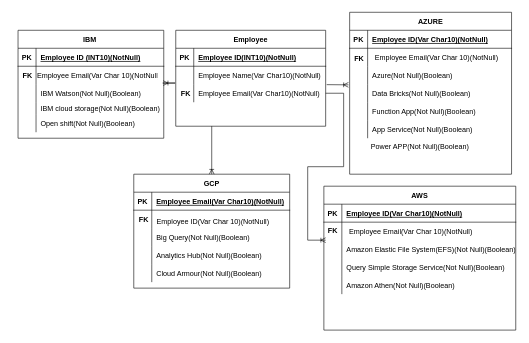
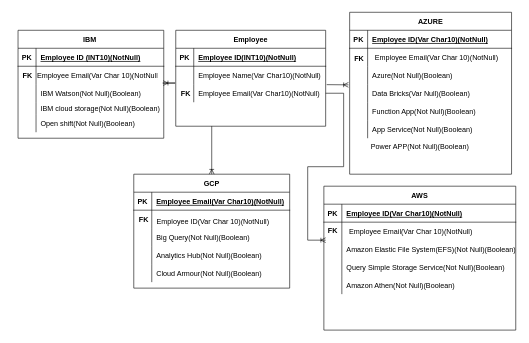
node "Data Bricks(Not Null)(Boolean)": label "Data Bricks(Not Null)(Boolean)" -> "Data Bricks(Var Null)(Boolean)"
